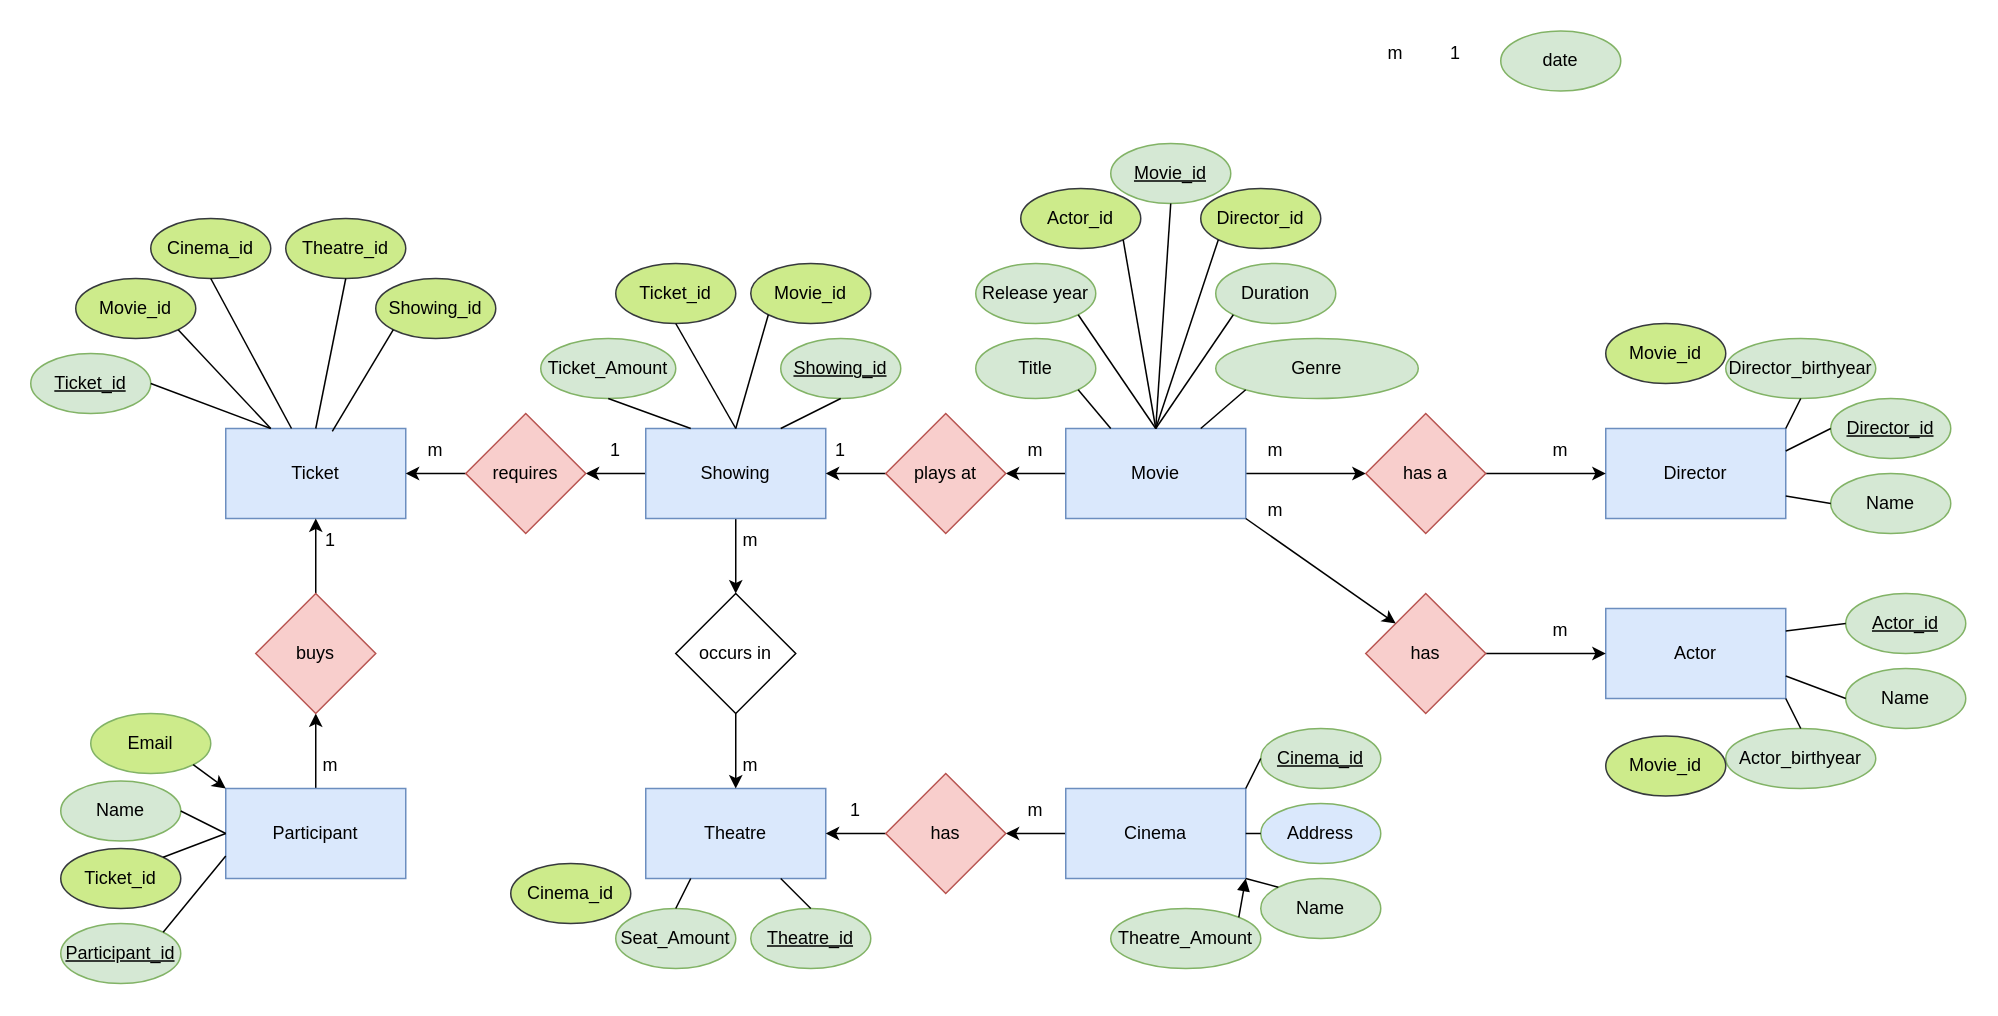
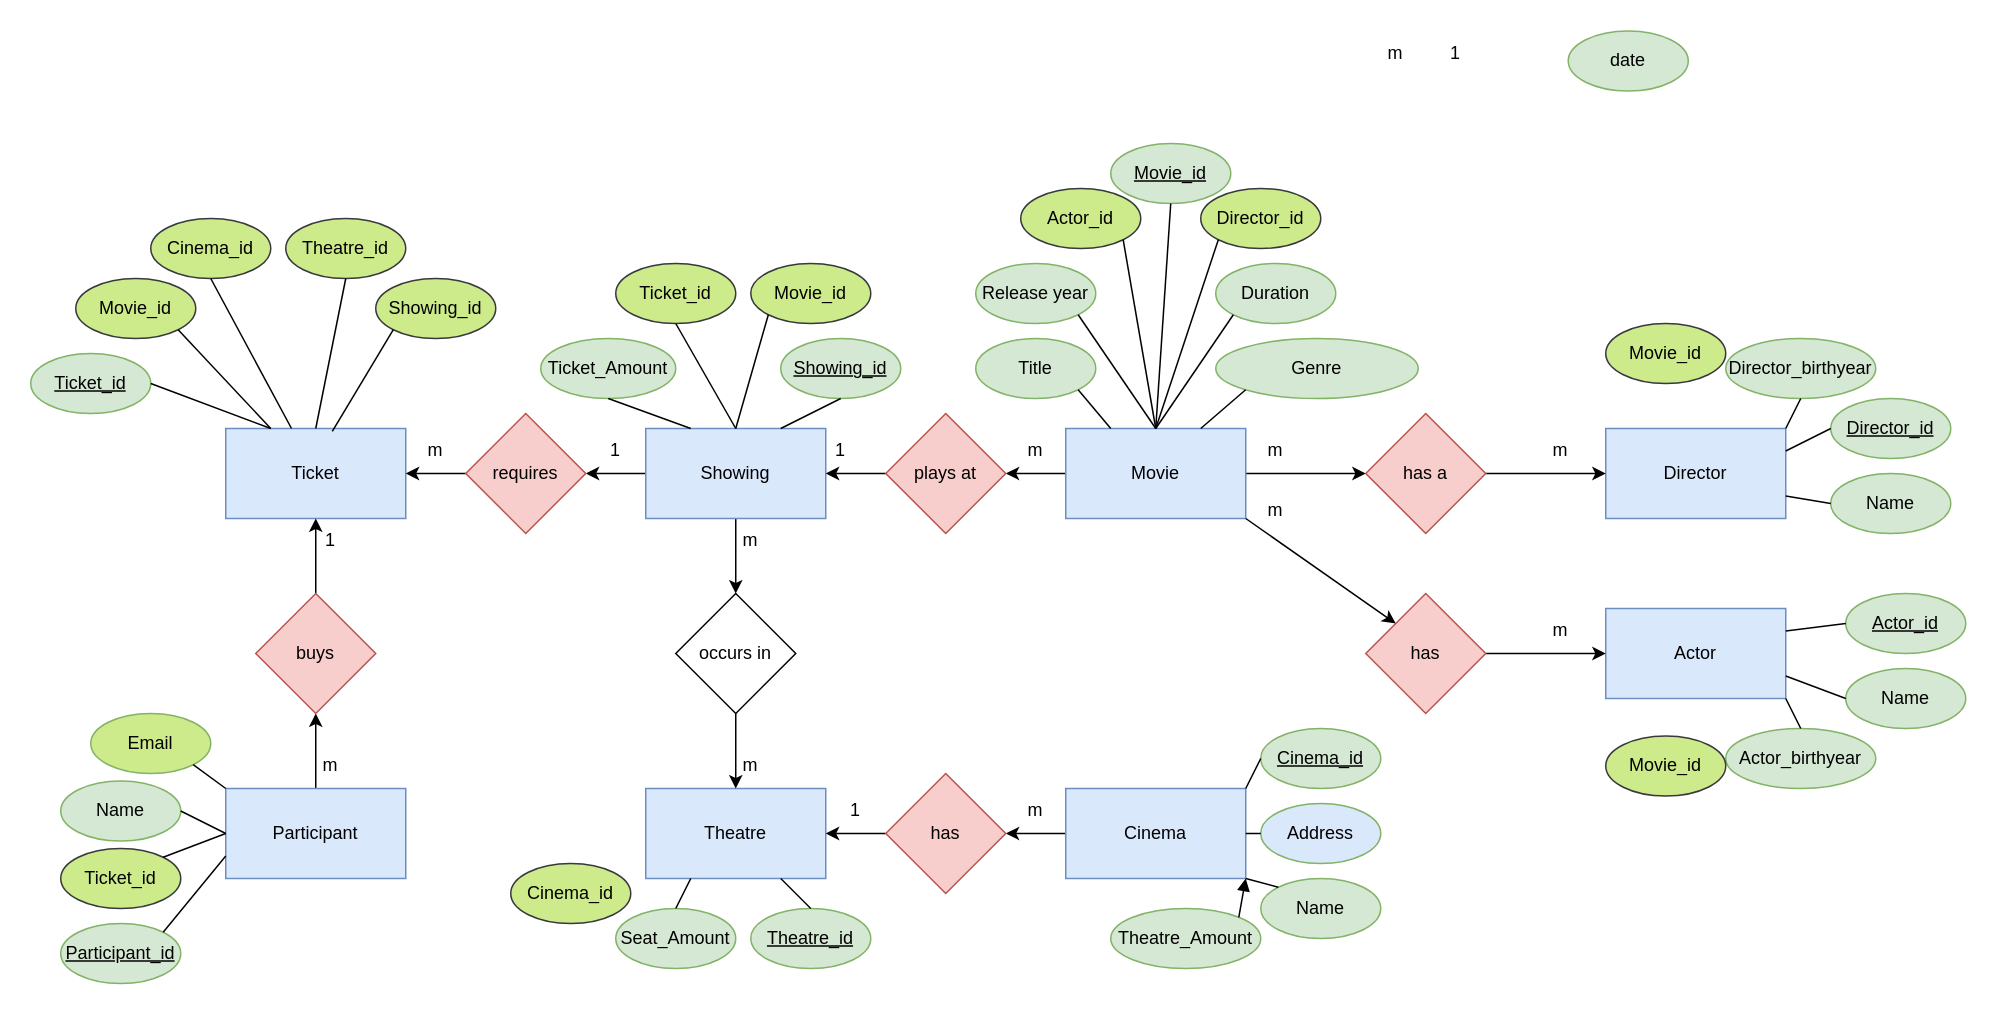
node "date": moved (1561, 61) -> (1628, 61)
edge "Email" -> "Participant": arrowhead classic -> none
